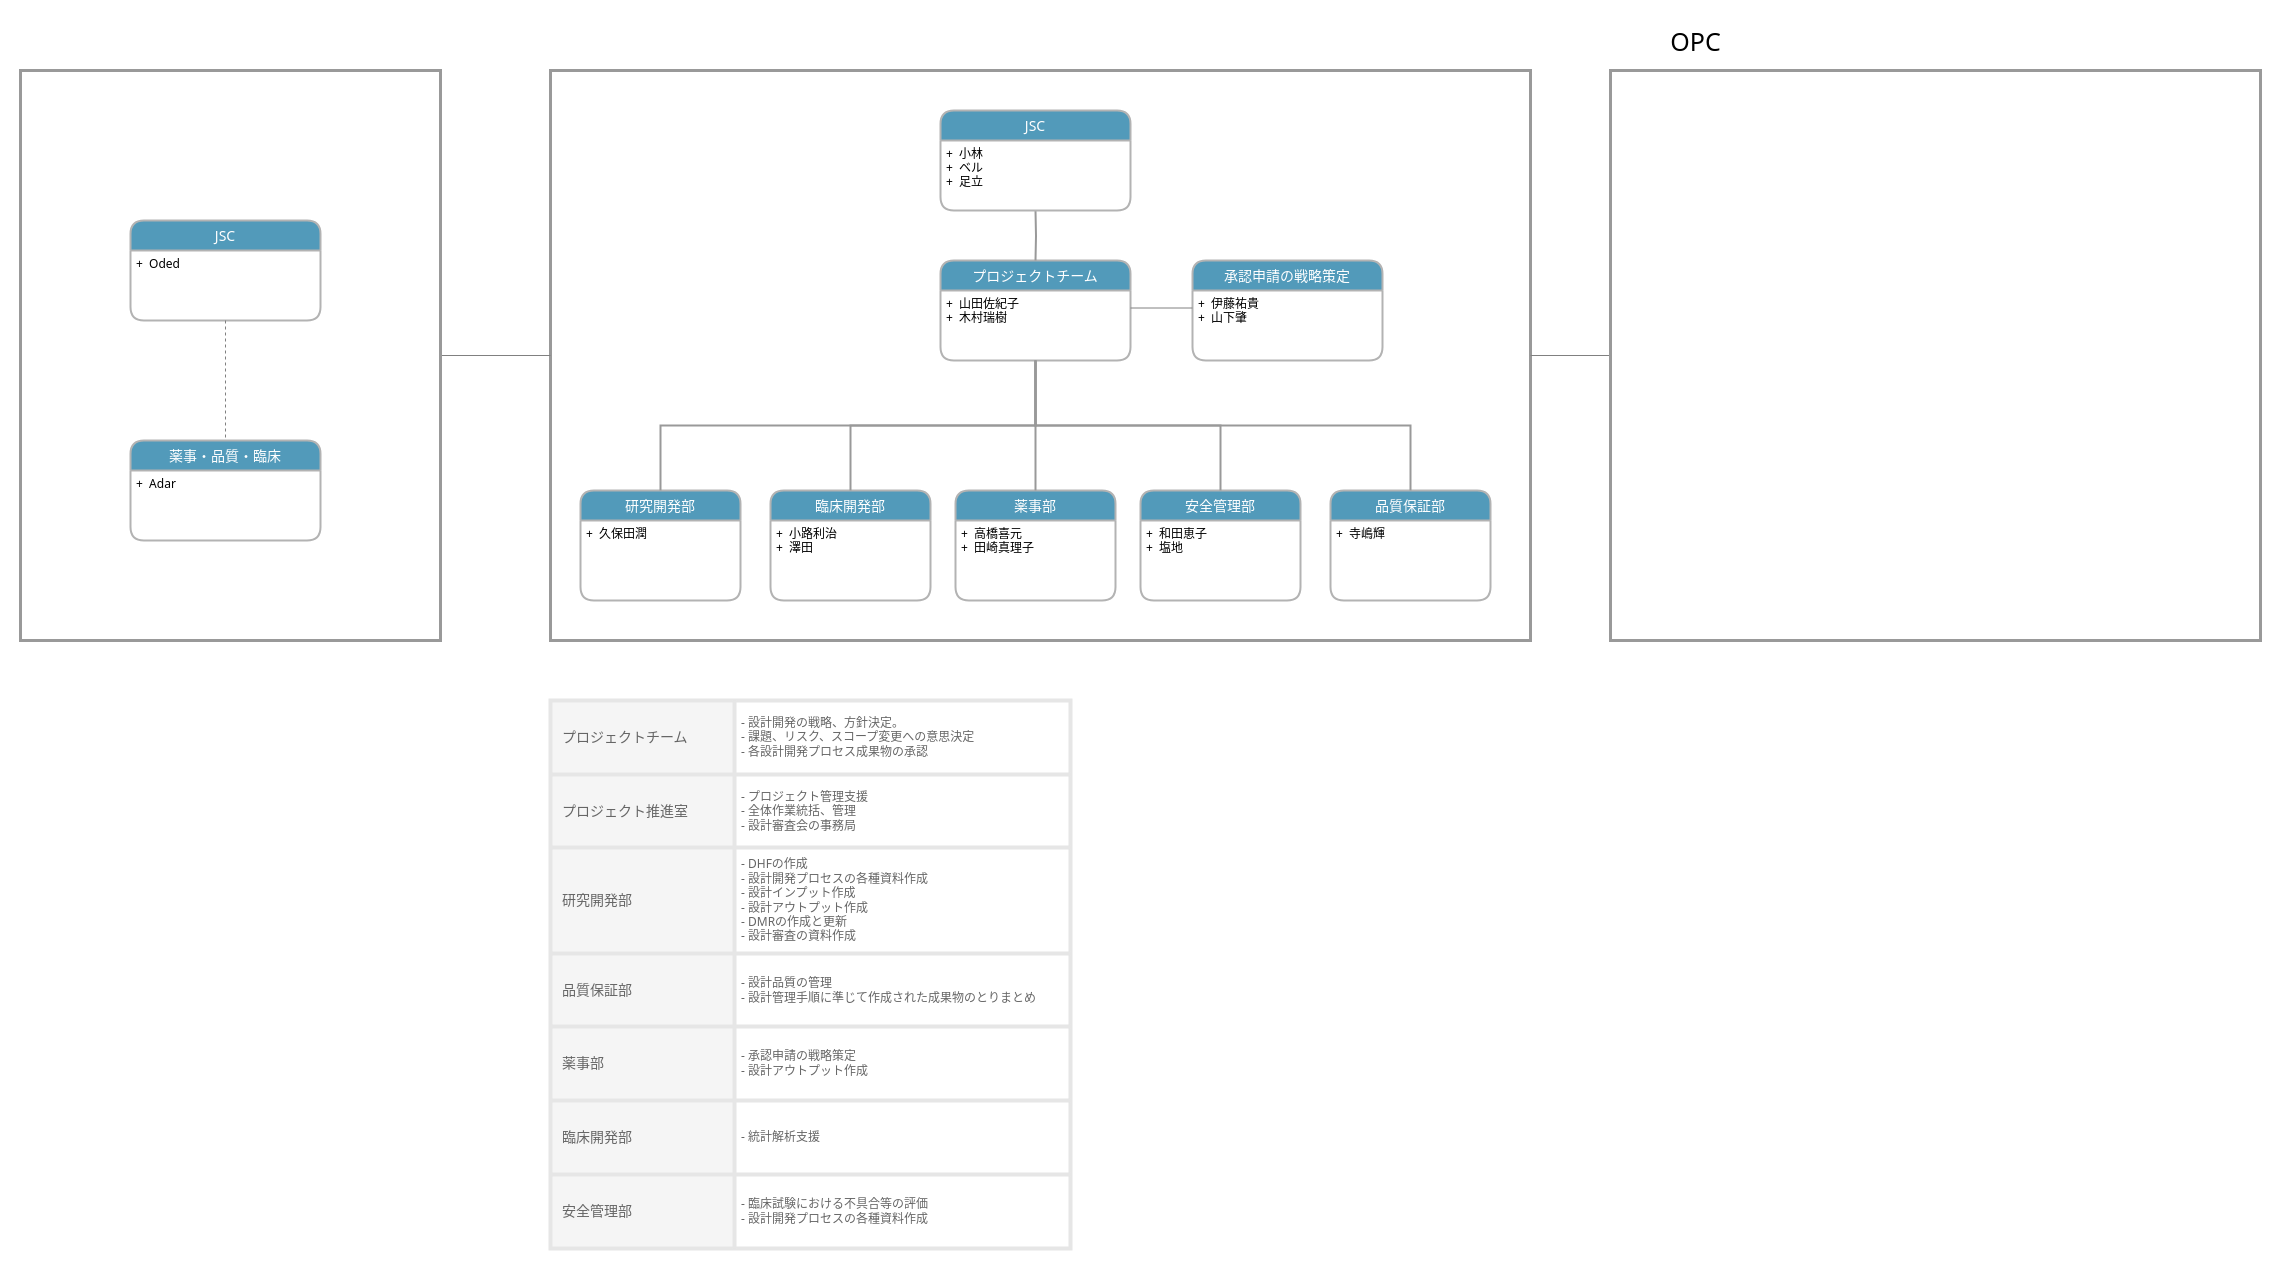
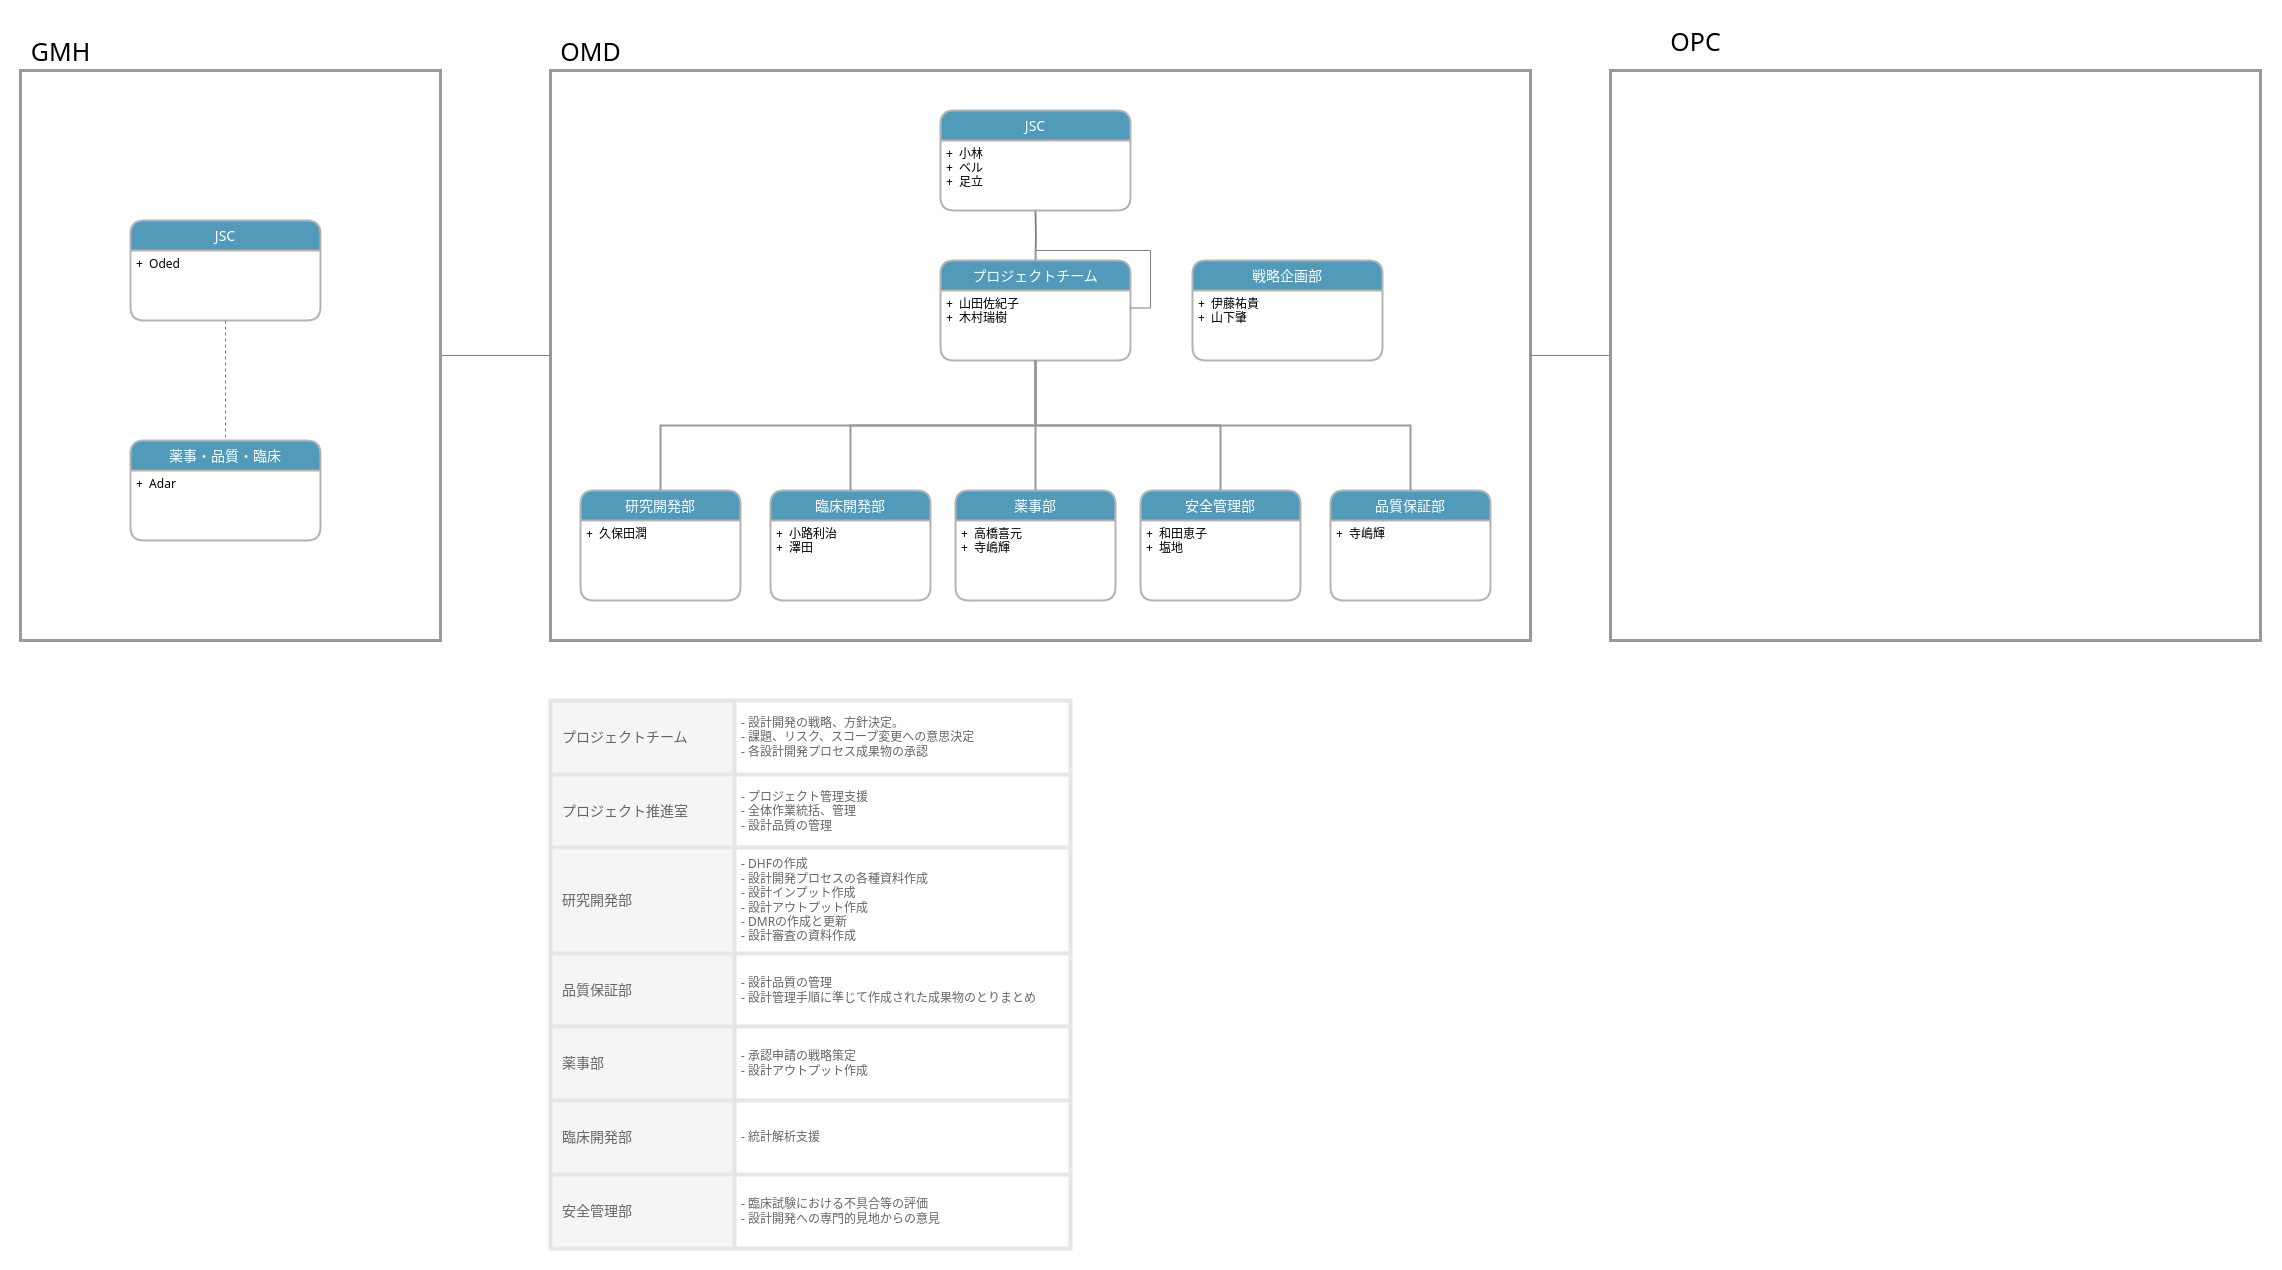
node "GMH": added
node "OMD": added
node "承認申請の戦略策定": label "承認申請の戦略策定" -> "戦略企画部"
edge "+ 山田佐紀子 + 木村瑞樹" -- "+ 伊藤祐貴 + 山下肇": now "+ 山田佐紀子 + 木村瑞樹" -- "+ 小林 + ベル + 足立"
node "+ 高橋喜元 + 田崎真理子": label "+ 高橋喜元 + 田崎真理子" -> "+ 高橋喜元 + 寺嶋輝"
node "- プロジェクト管理支援 - 全体作業統括、管理 - 設計審査会の事務局": label "- プロジェクト管理支援 - 全体作業統括、管理 - 設計審査会の事務局" -> "- プロジェクト管理支援 - 全体作業統括、管理 - 設計品質の管理"
node "- 臨床試験における不具合等の評価 - 設計開発プロセスの各種資料作成": label "- 臨床試験における不具合等の評価 - 設計開発プロセスの各種資料作成" -> "- 臨床試験における不具合等の評価 - 設計開発への専門的見地からの意見"
